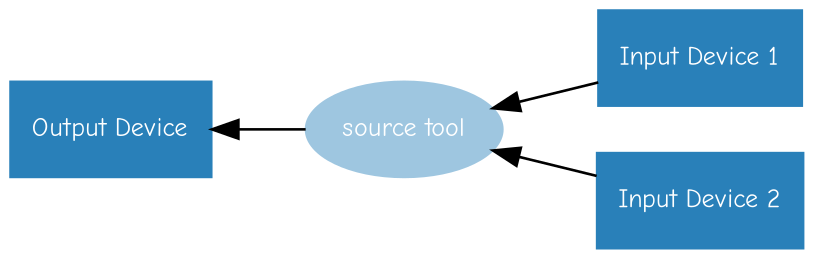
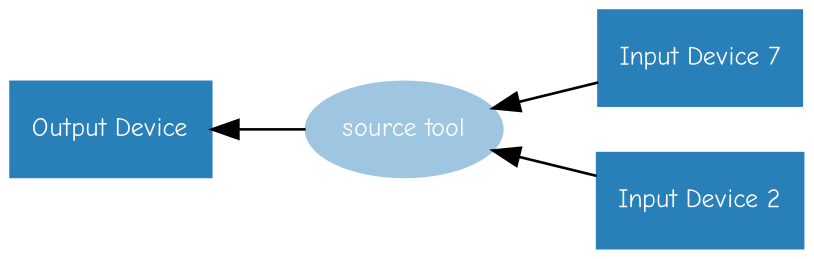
node "Input Device 1": label "Input Device 1" -> "Input Device 7"
